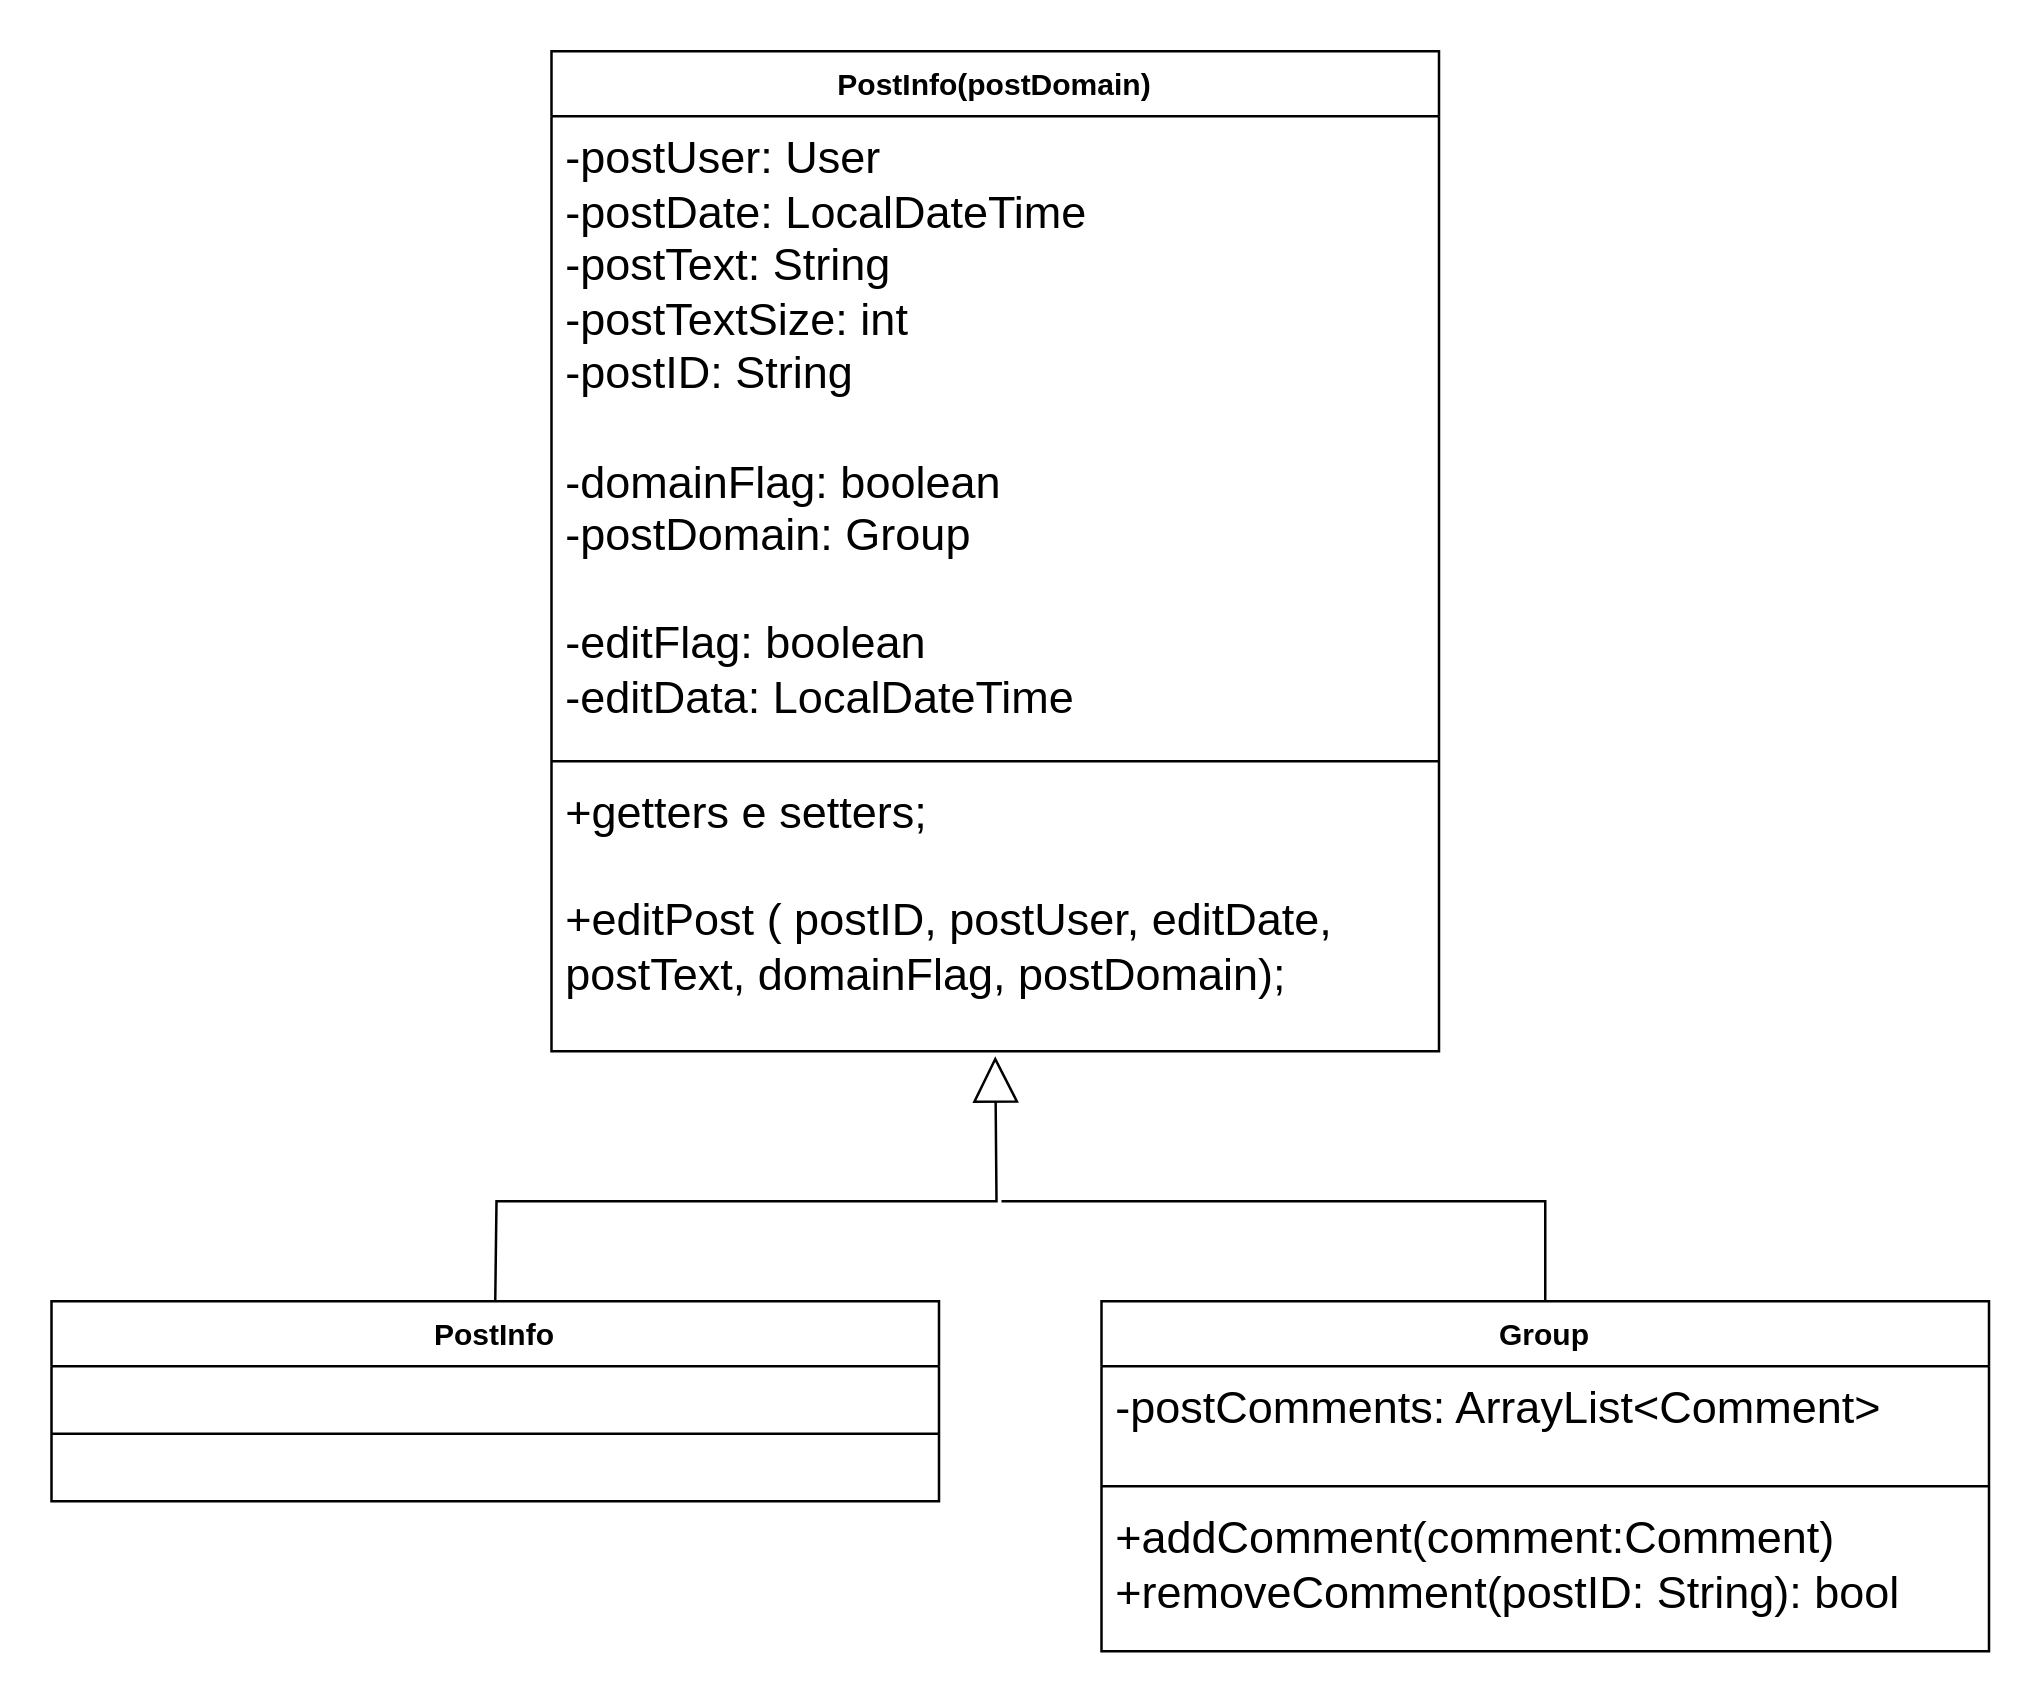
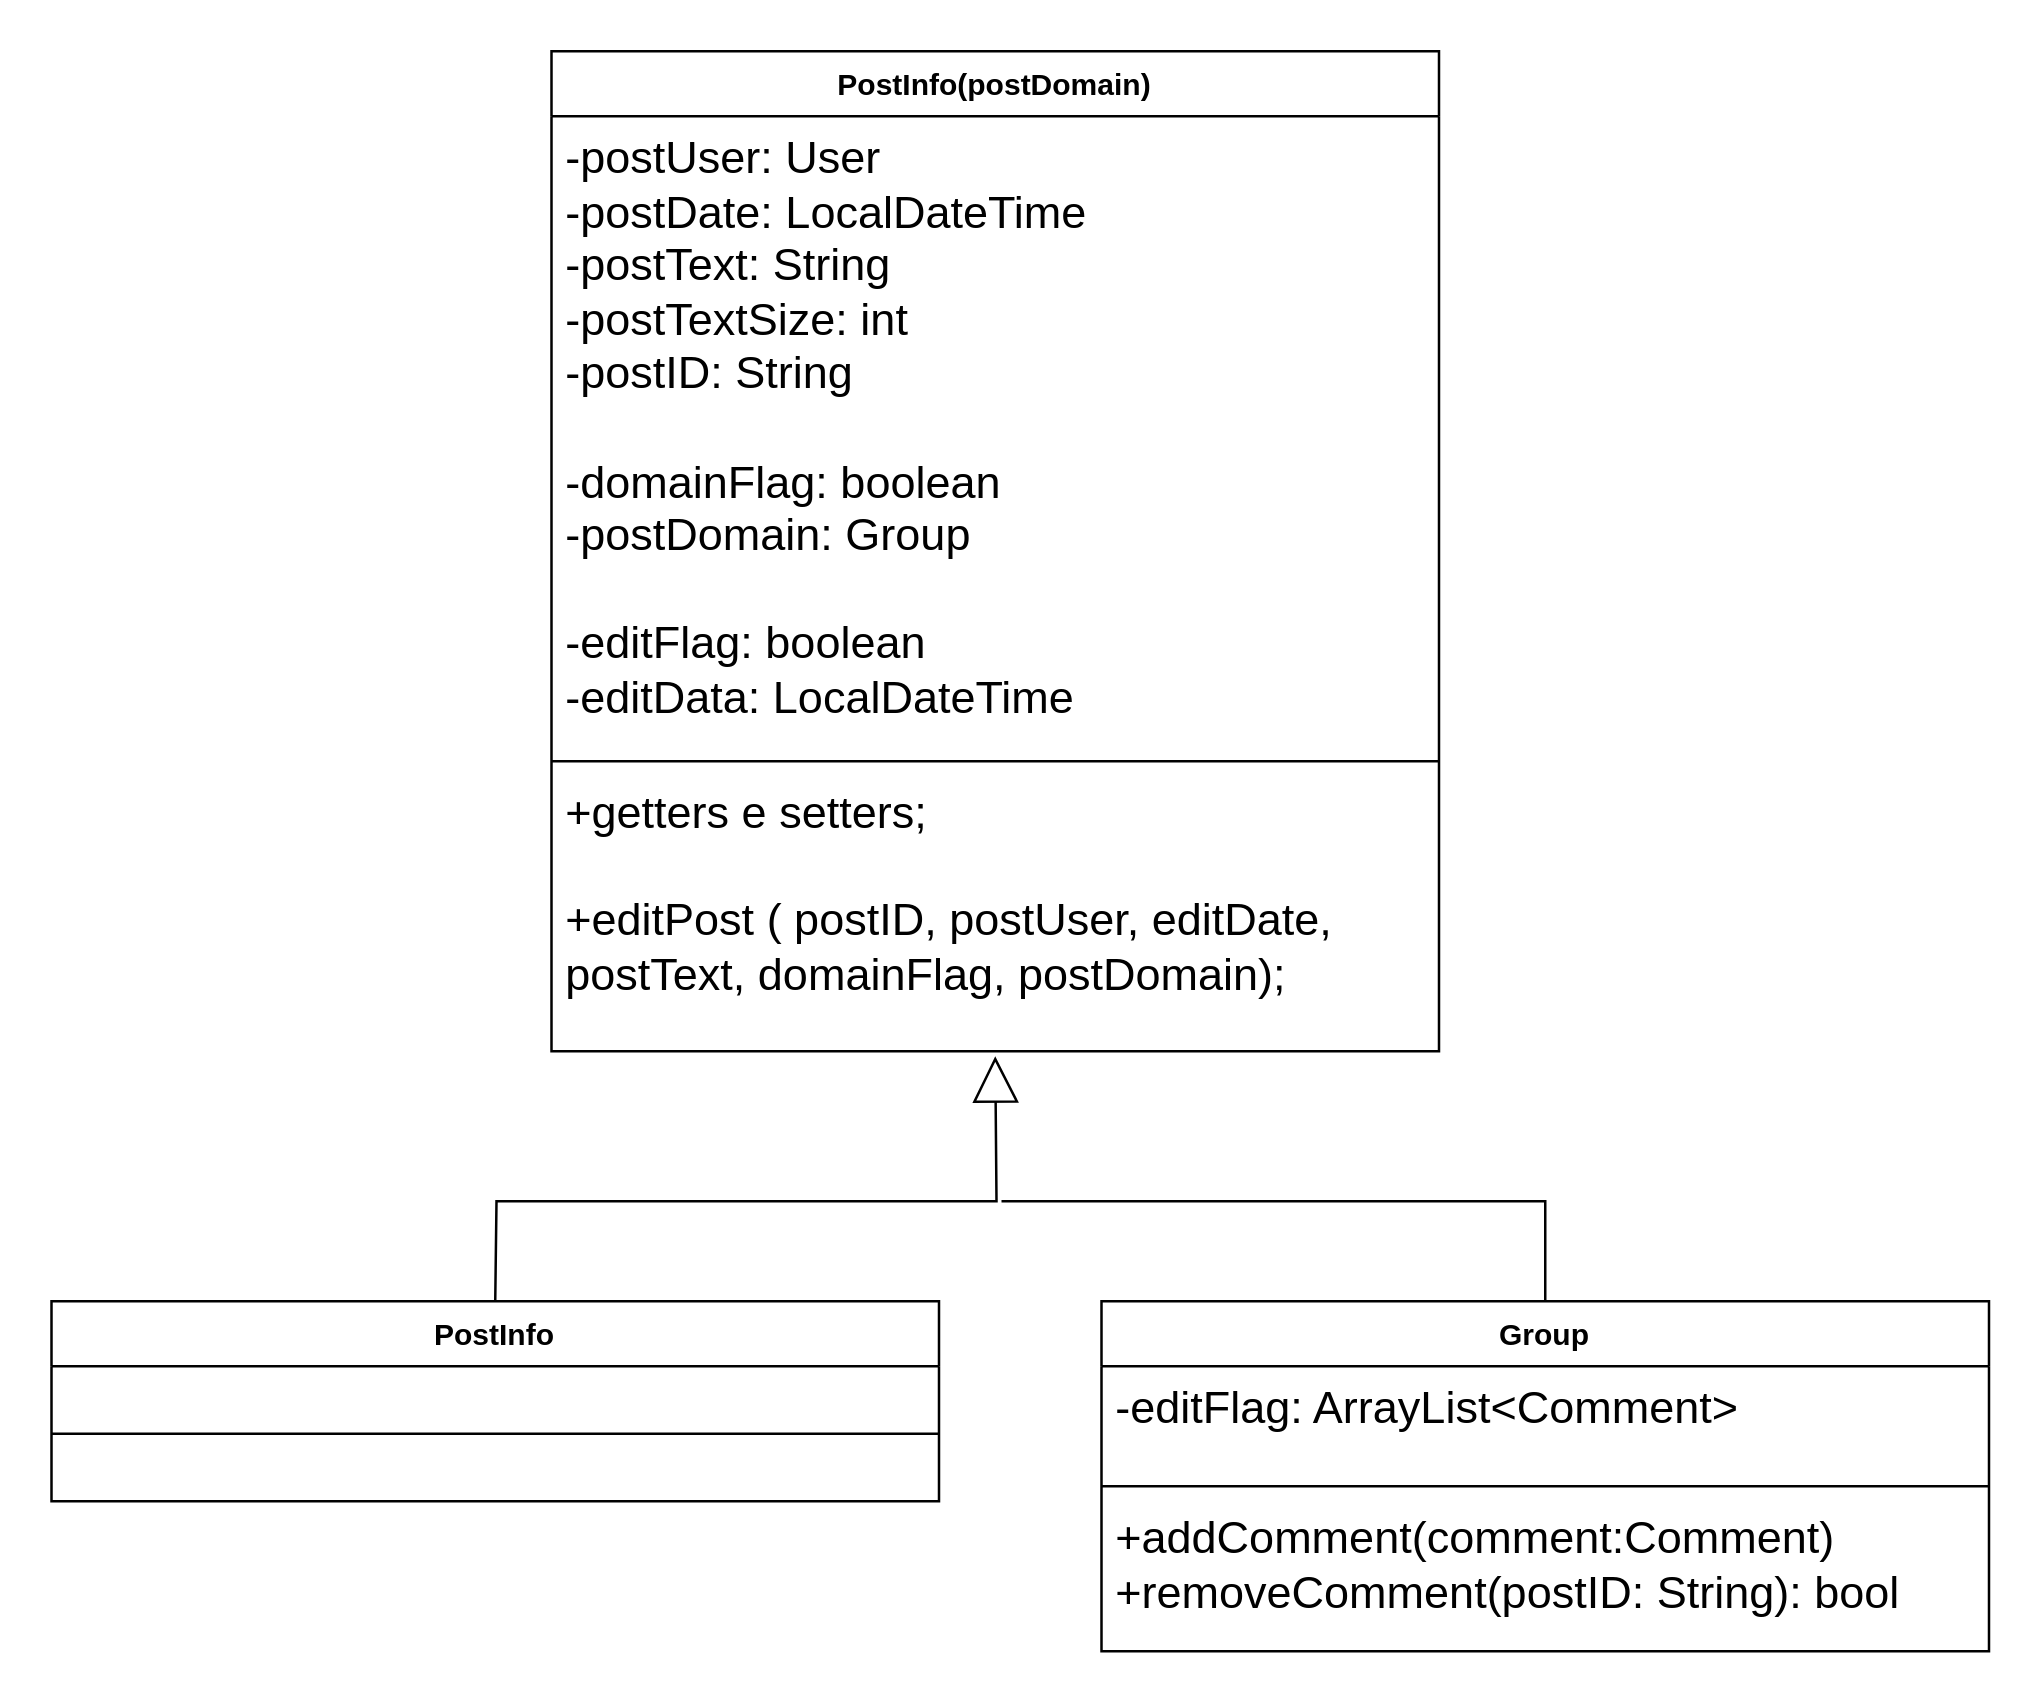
node "-postComments: ArrayList<Comment>": label "-postComments: ArrayList<Comment>" -> "-editFlag: ArrayList<Comment>"
